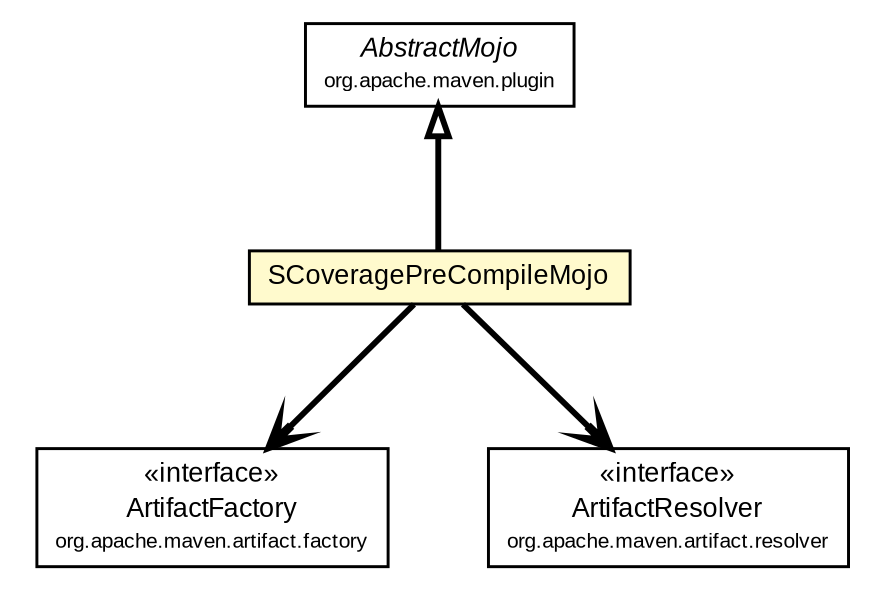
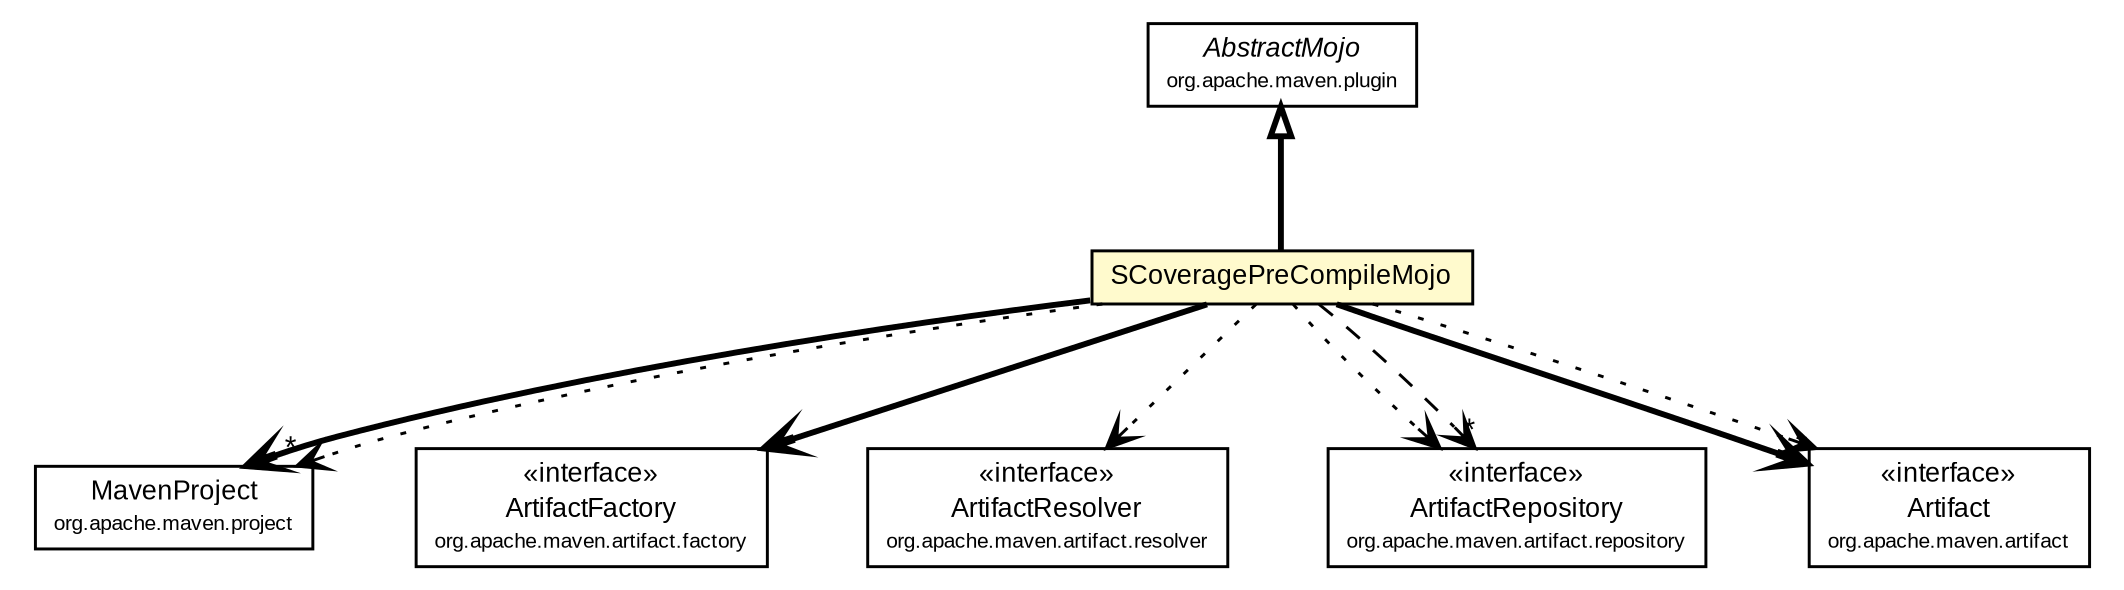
edge "SCoveragePreCompileMojo" -> "ArtifactResolver": style bold -> dotted
node "MavenProject": added
node "ArtifactRepository": added
node "Artifact": added
